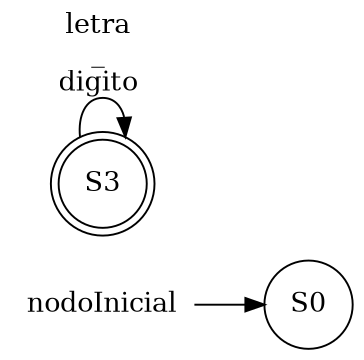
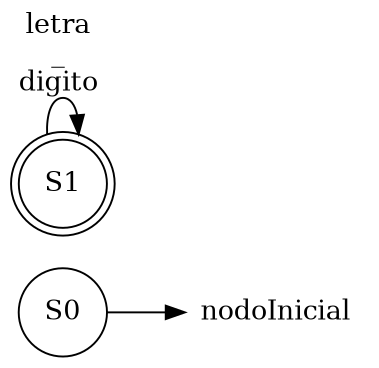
node "S3": label "S3" -> "S1"
edge "nodoInicial" -> "S0": reversed
